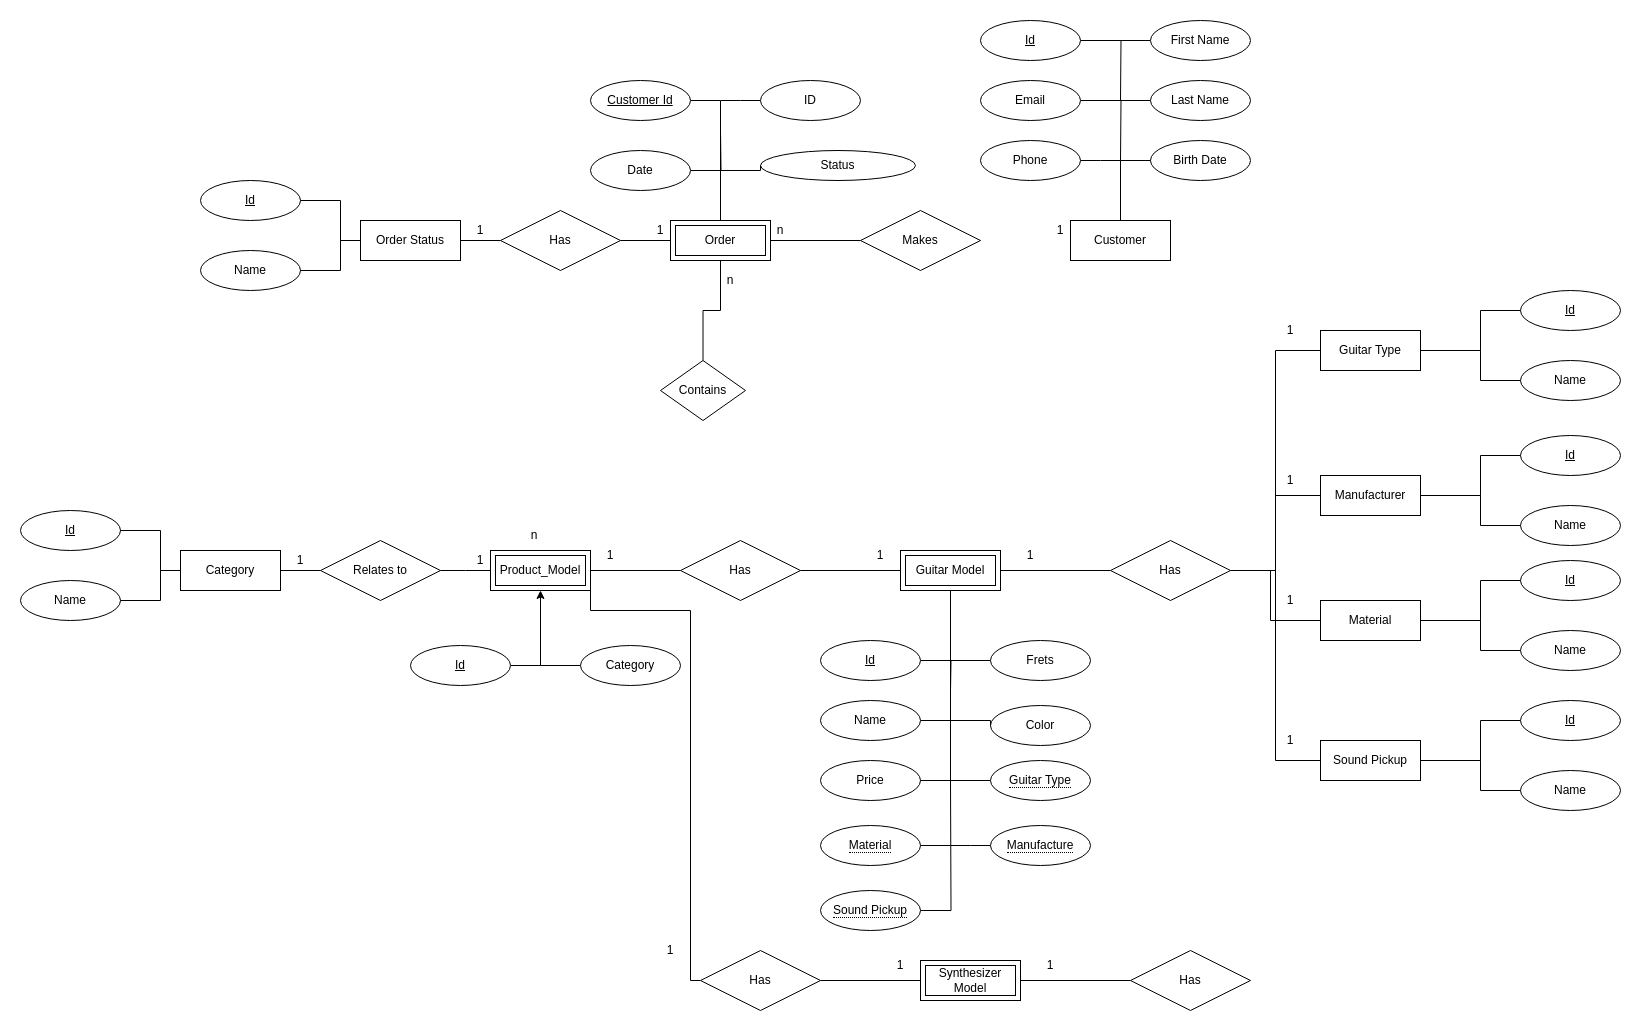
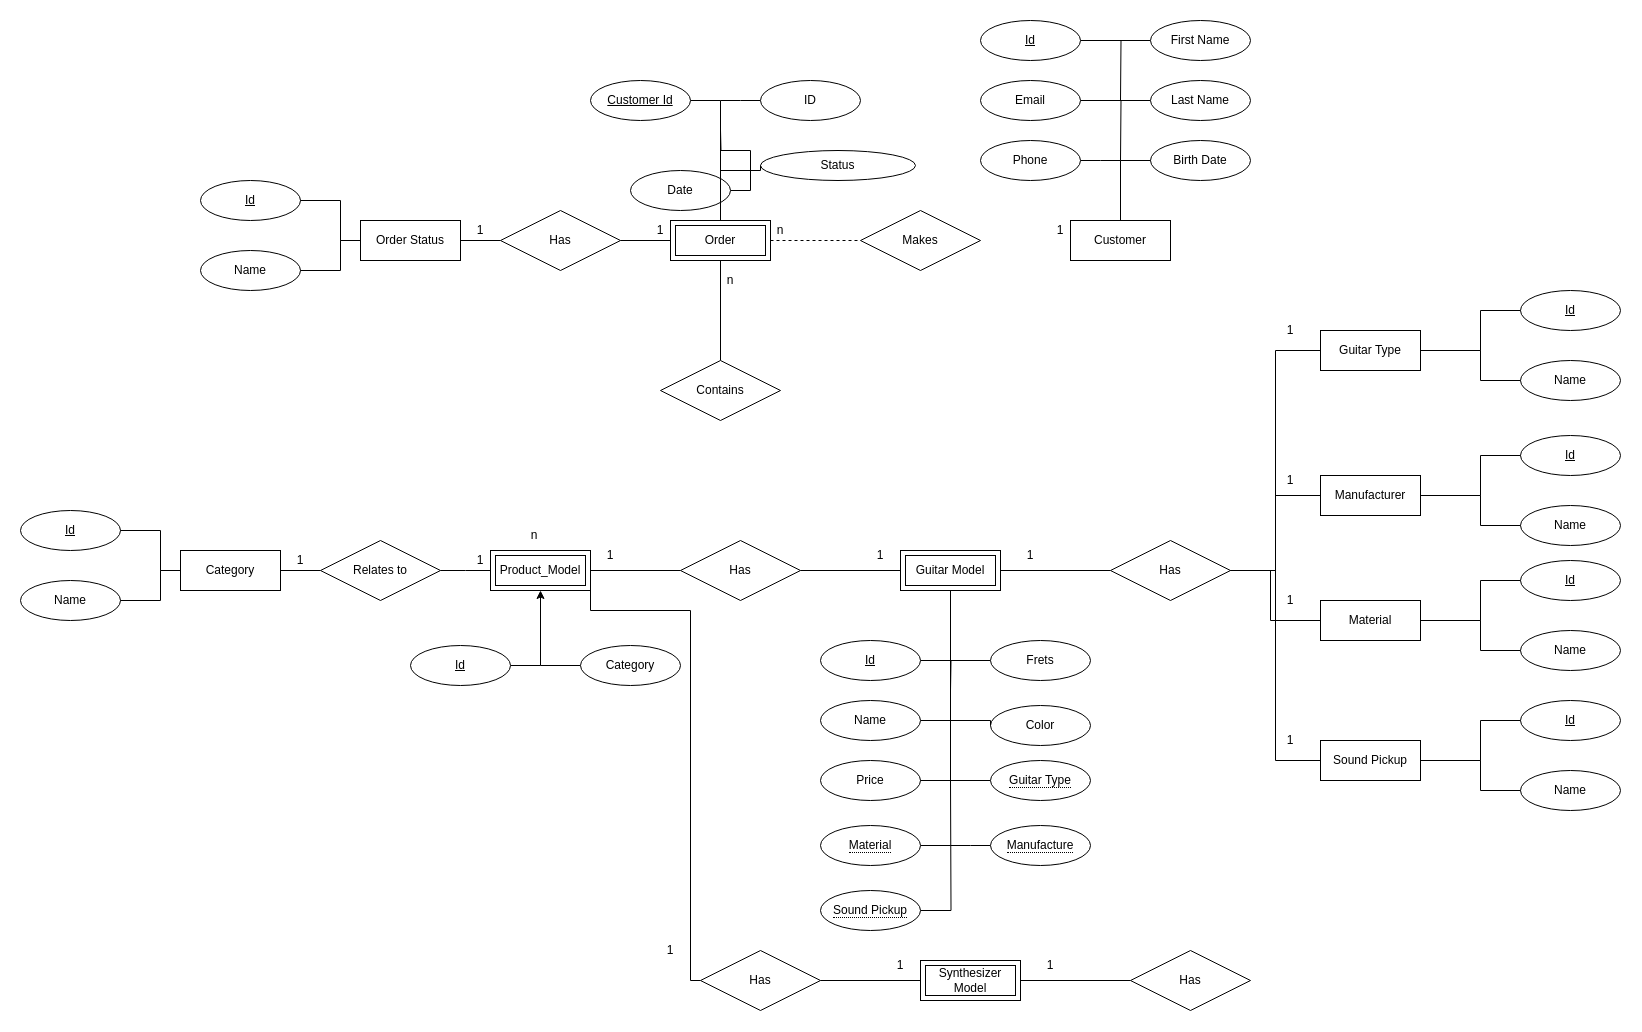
node "Date": moved (641, 171) -> (681, 191)
edge "Order" -- "Makes": style solid -> dashed
node "Contains": size 85x60 -> 120x60
